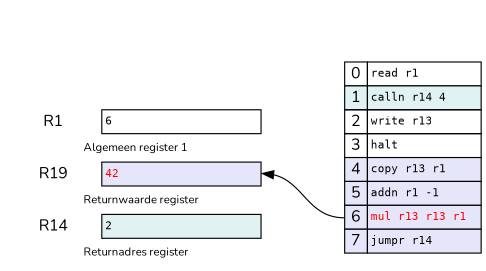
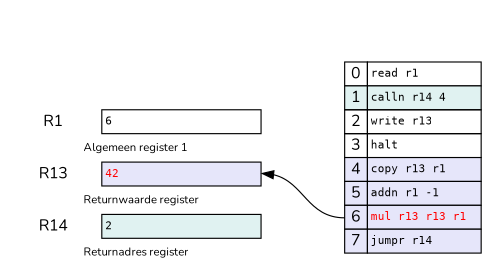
node "R1": text "R19" -> "R13"
